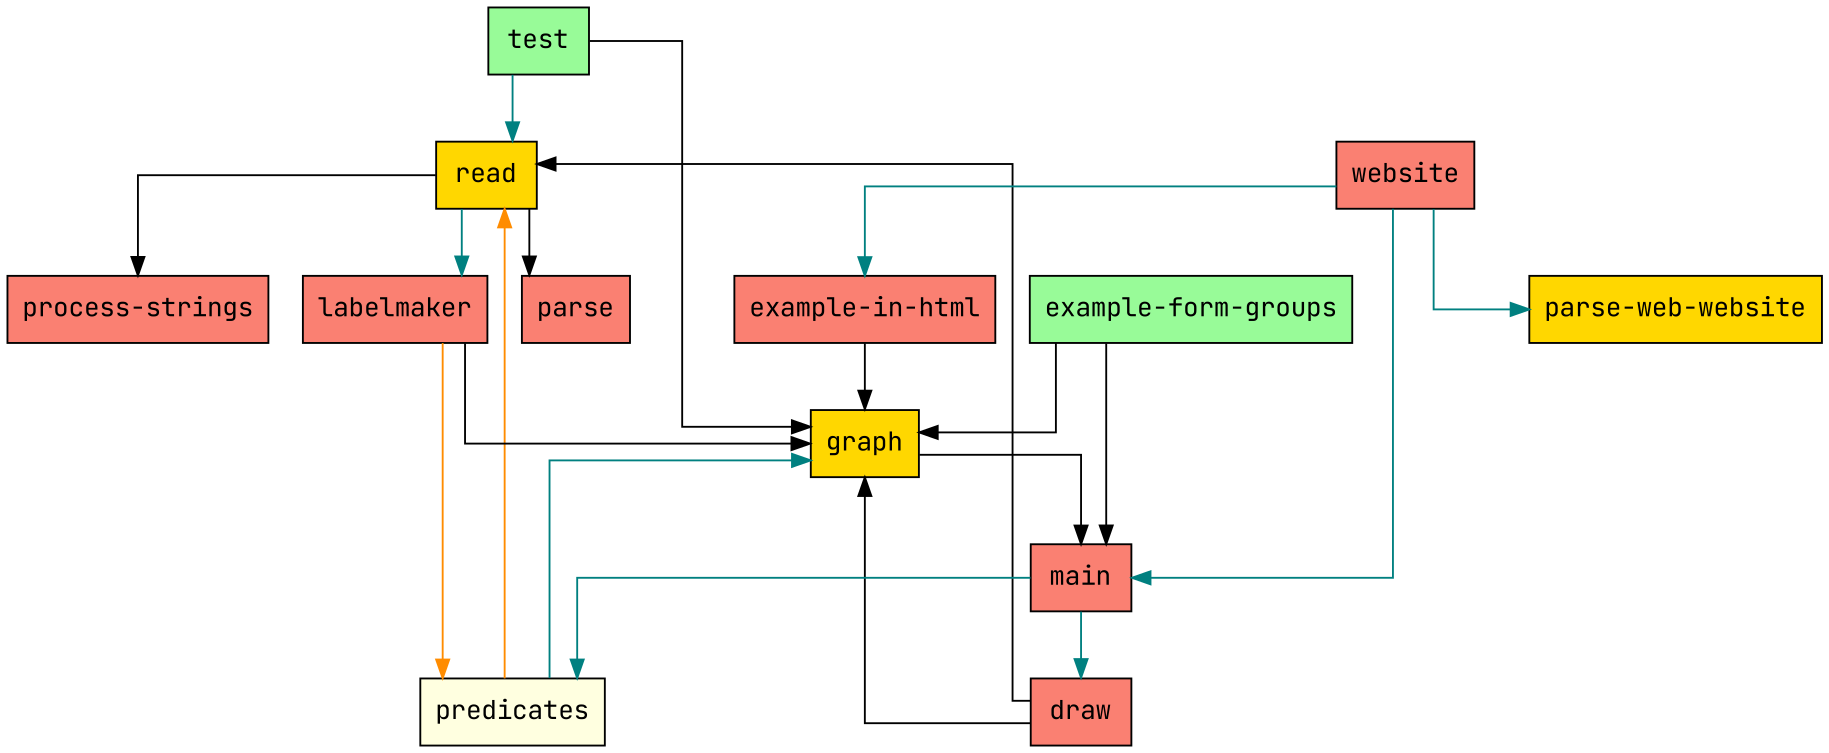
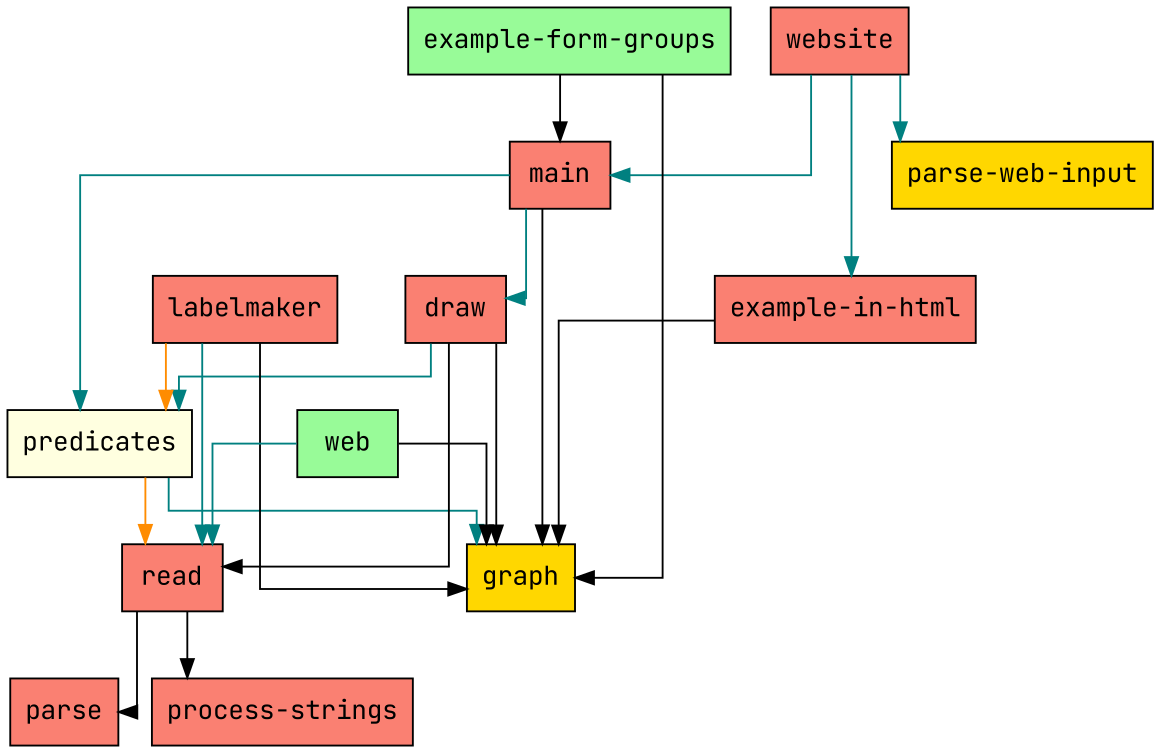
node "test": label "test" -> "web"
node "read": fillcolor gold -> salmon
edge "read" -> "labelmaker": reversed
node "parse-web-website": label "parse-web-website" -> "parse-web-input"
edge "draw" -> "predicates": added
edge "graph" -> "main": reversed
